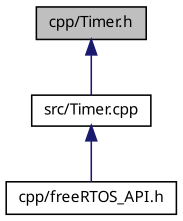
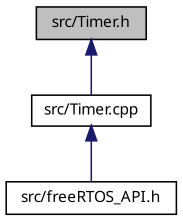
node "cpp/Timer.h": label "cpp/Timer.h" -> "src/Timer.h"
node "cpp/freeRTOS_API.h": label "cpp/freeRTOS_API.h" -> "src/freeRTOS_API.h"
